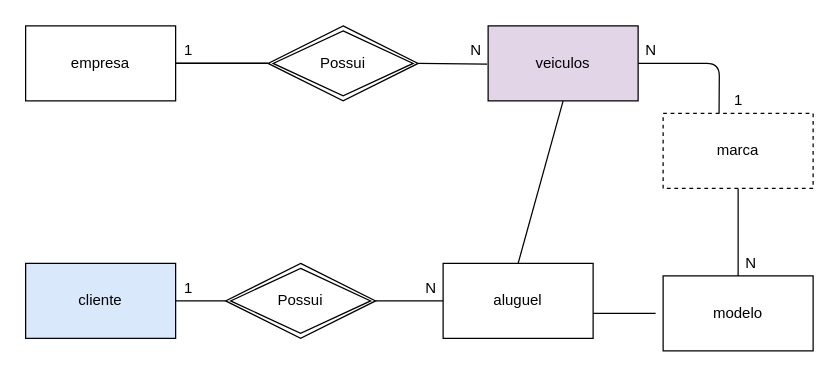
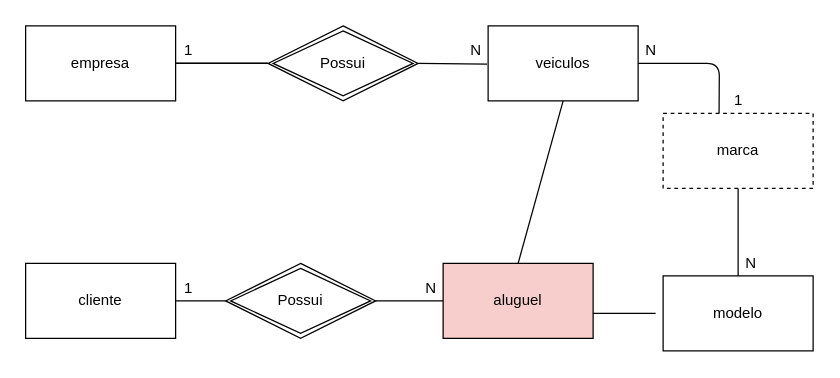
node "veiculos": fillcolor #e1d5e7 -> #ffffff
node "cliente": fillcolor #dae8fc -> #ffffff
node "aluguel": fillcolor #ffffff -> #f8cecc
